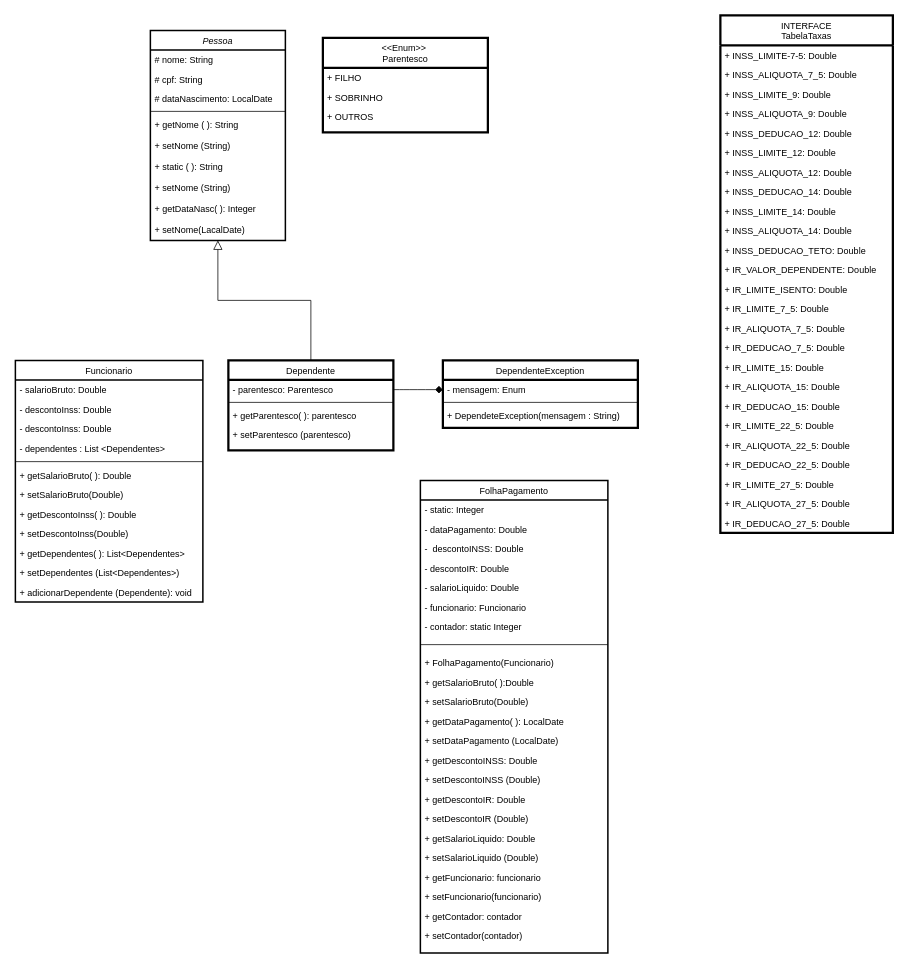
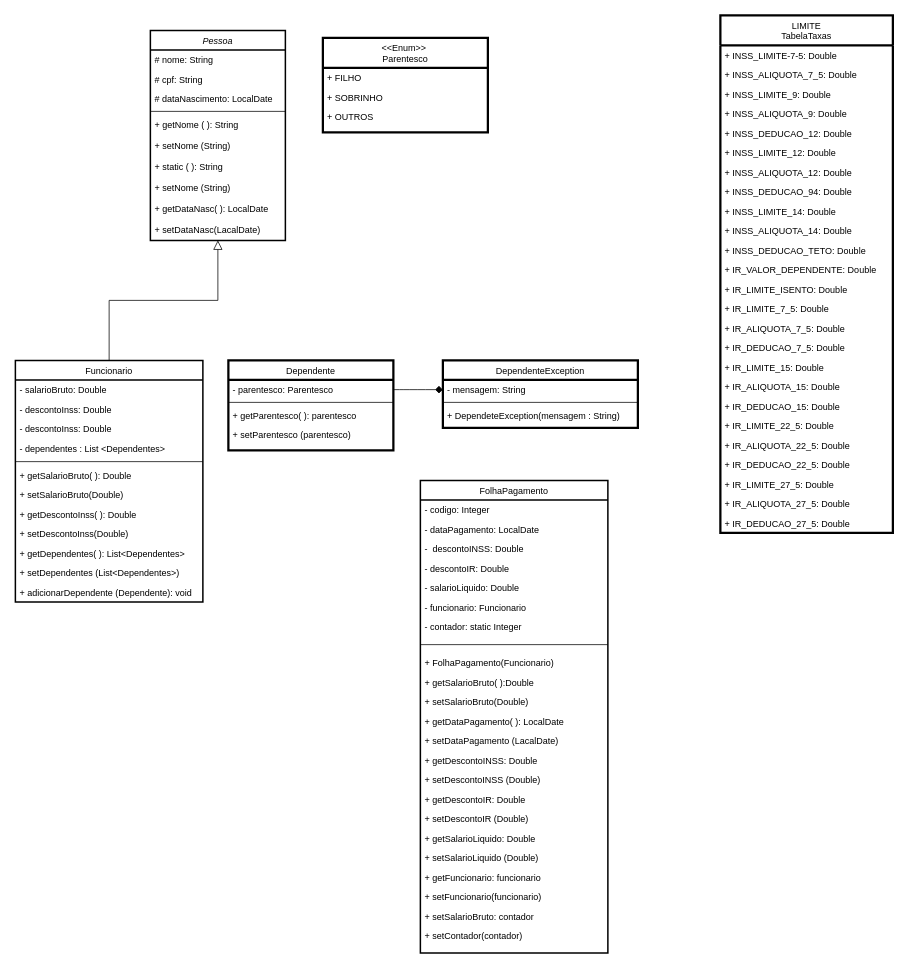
node "INTERFACE TabelaTaxas": label "INTERFACE TabelaTaxas" -> "LIMITE TabelaTaxas"
node "+ INSS_DEDUCAO_14: Double": label "+ INSS_DEDUCAO_14: Double" -> "+ INSS_DEDUCAO_94: Double"
node "+ getDataNasc( ): Integer": label "+ getDataNasc( ): Integer" -> "+ getDataNasc( ): LocalDate"
node "+ setNome(LacalDate)": label "+ setNome(LacalDate)" -> "+ setDataNasc(LacalDate)"
edge "Funcionario" -> "Pessoa": added
edge "Dependente" -> "Pessoa": removed
node "- mensagem: Enum": label "- mensagem: Enum" -> "- mensagem: String"
node "- static: Integer": label "- static: Integer" -> "- codigo: Integer"
node "- dataPagamento: Double": label "- dataPagamento: Double" -> "- dataPagamento: LocalDate"
node "+ setDataPagamento (LocalDate)": label "+ setDataPagamento (LocalDate)" -> "+ setDataPagamento (LacalDate)"
node "+ getContador: contador": label "+ getContador: contador" -> "+ setSalarioBruto: contador"
